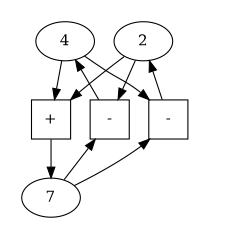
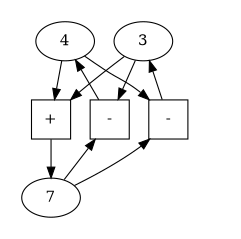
node "2": label "2" -> "3"
